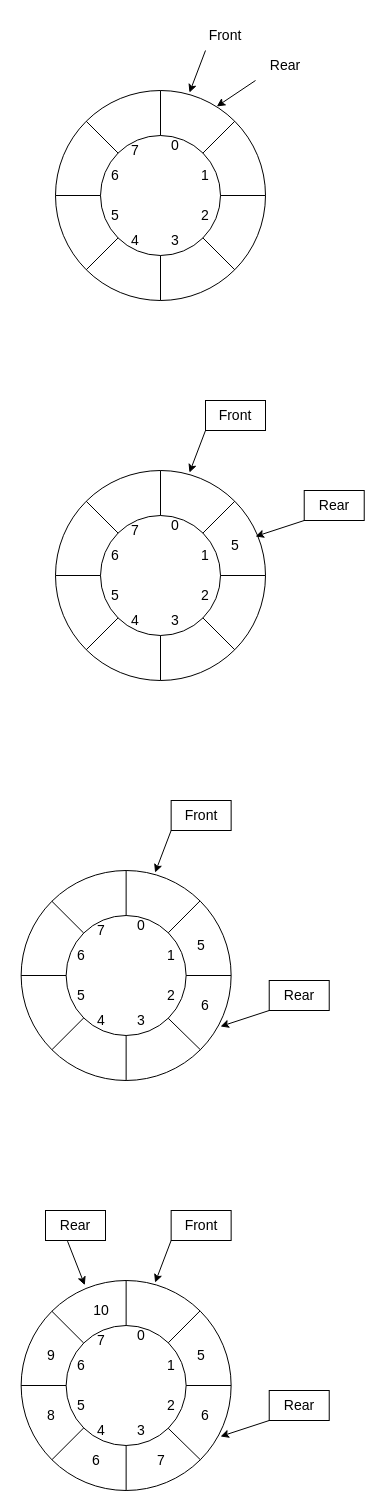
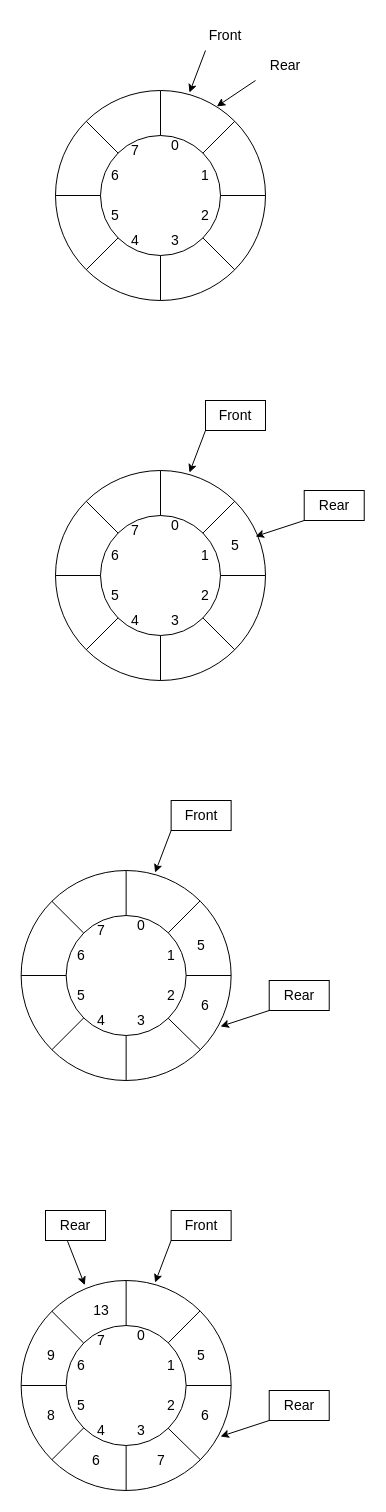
node "10": label "10" -> "13"
